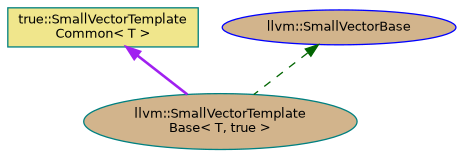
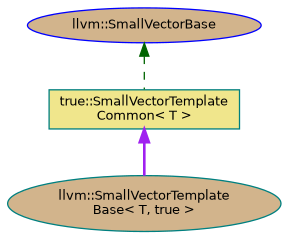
edge "llvm::SmallVectorTemplate Base< T, true >" -> "llvm::SmallVectorBase": now "true::SmallVectorTemplate Common< T >" -> "llvm::SmallVectorBase"
